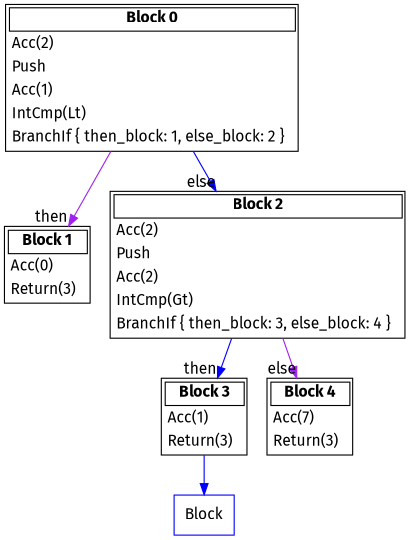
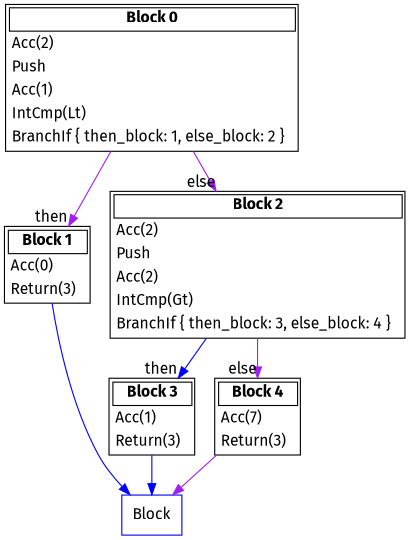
edge "Block 0" -> "Block 2": color blue -> purple
edge "Block 1" -> "Block": added
edge "Block 4" -> "Block": added
